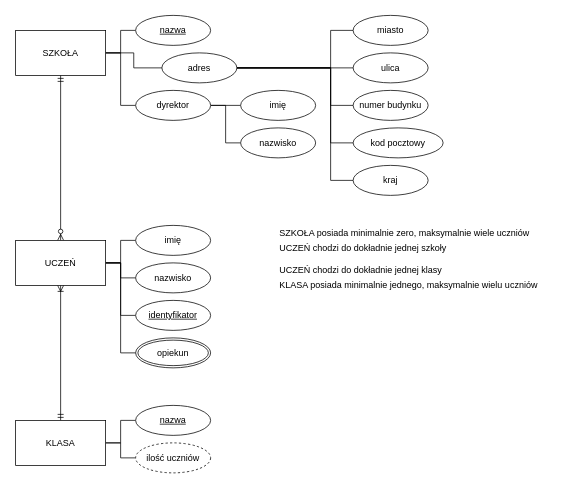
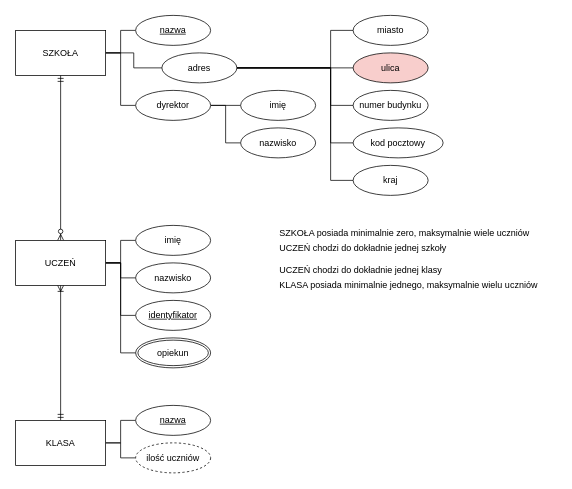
node "ulica": fillcolor #ffffff -> #f8cecc
